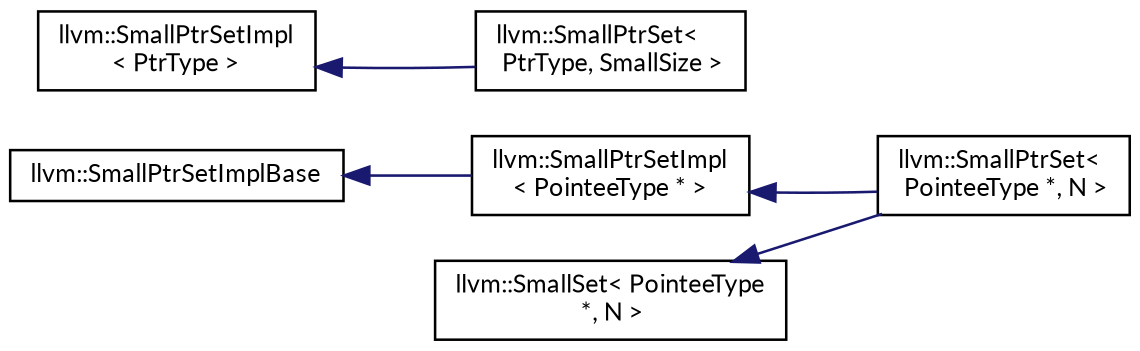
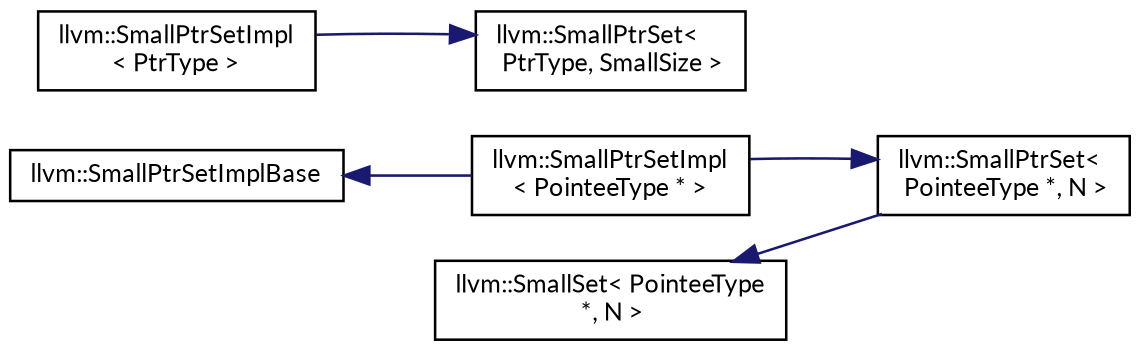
edge "llvm::SmallPtrSet< PtrType, SmallSize >" -> "llvm::SmallPtrSetImpl < PtrType >": reversed
edge "llvm::SmallPtrSet< PointeeType *, N >" -> "llvm::SmallPtrSetImpl < PointeeType * >": reversed
